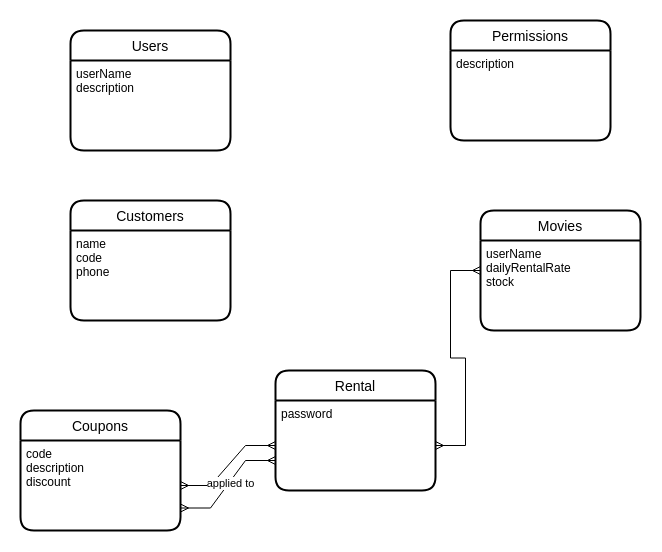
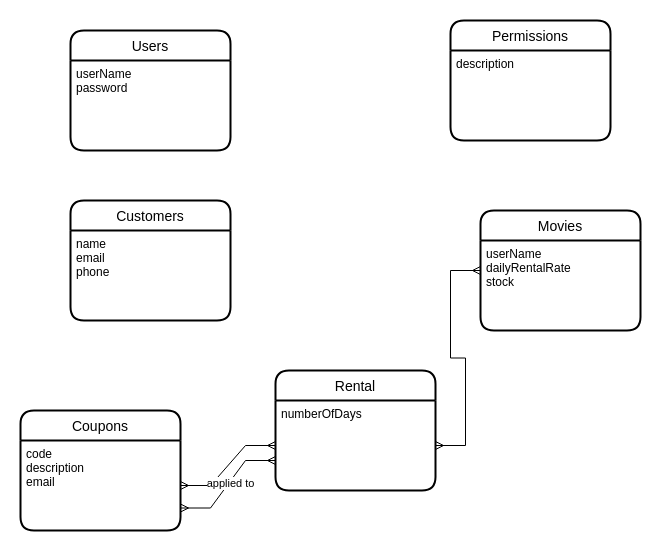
node "userName description": label "userName description" -> "userName password"
node "name code phone": label "name code phone" -> "name email phone"
node "password": label "password" -> "numberOfDays"
node "code description discount": label "code description discount" -> "code description email"
